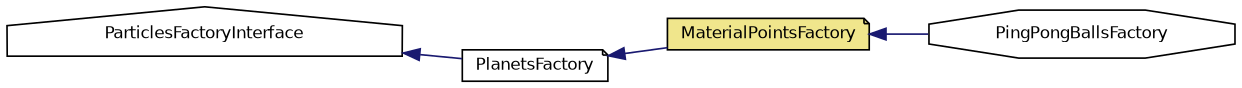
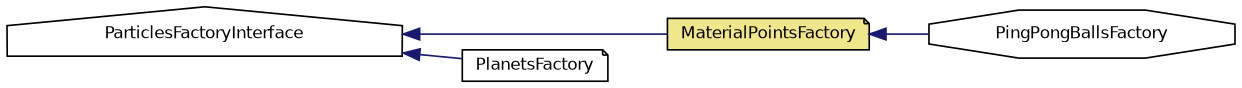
edge "MaterialPointsFactory" -> "PlanetsFactory": now "MaterialPointsFactory" -> "ParticlesFactoryInterface"
